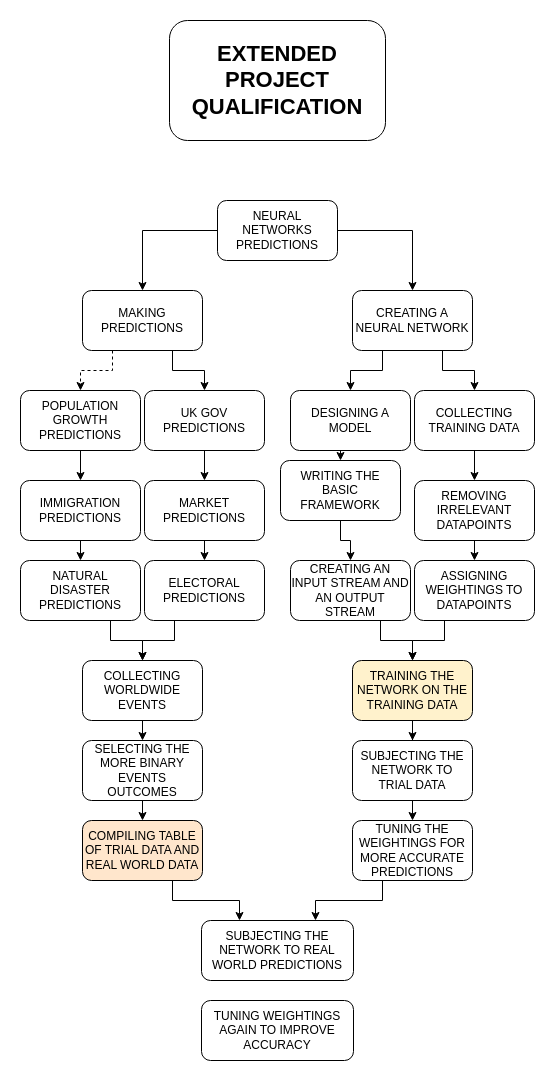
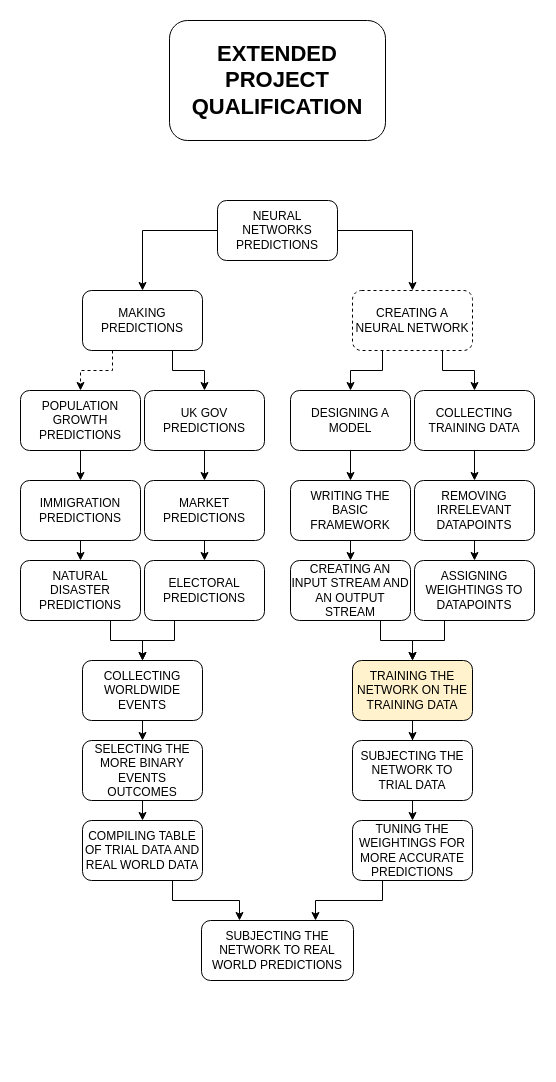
node "CREATING A NEURAL NETWORK": style solid -> dashed
node "WRITING THE BASIC FRAMEWORK": moved (341, 491) -> (351, 511)
node "COMPILING TABLE OF TRIAL DATA AND REAL WORLD DATA": fillcolor #ffe6cc -> #ffffff
node "TUNING WEIGHTINGS AGAIN TO IMPROVE ACCURACY": removed
